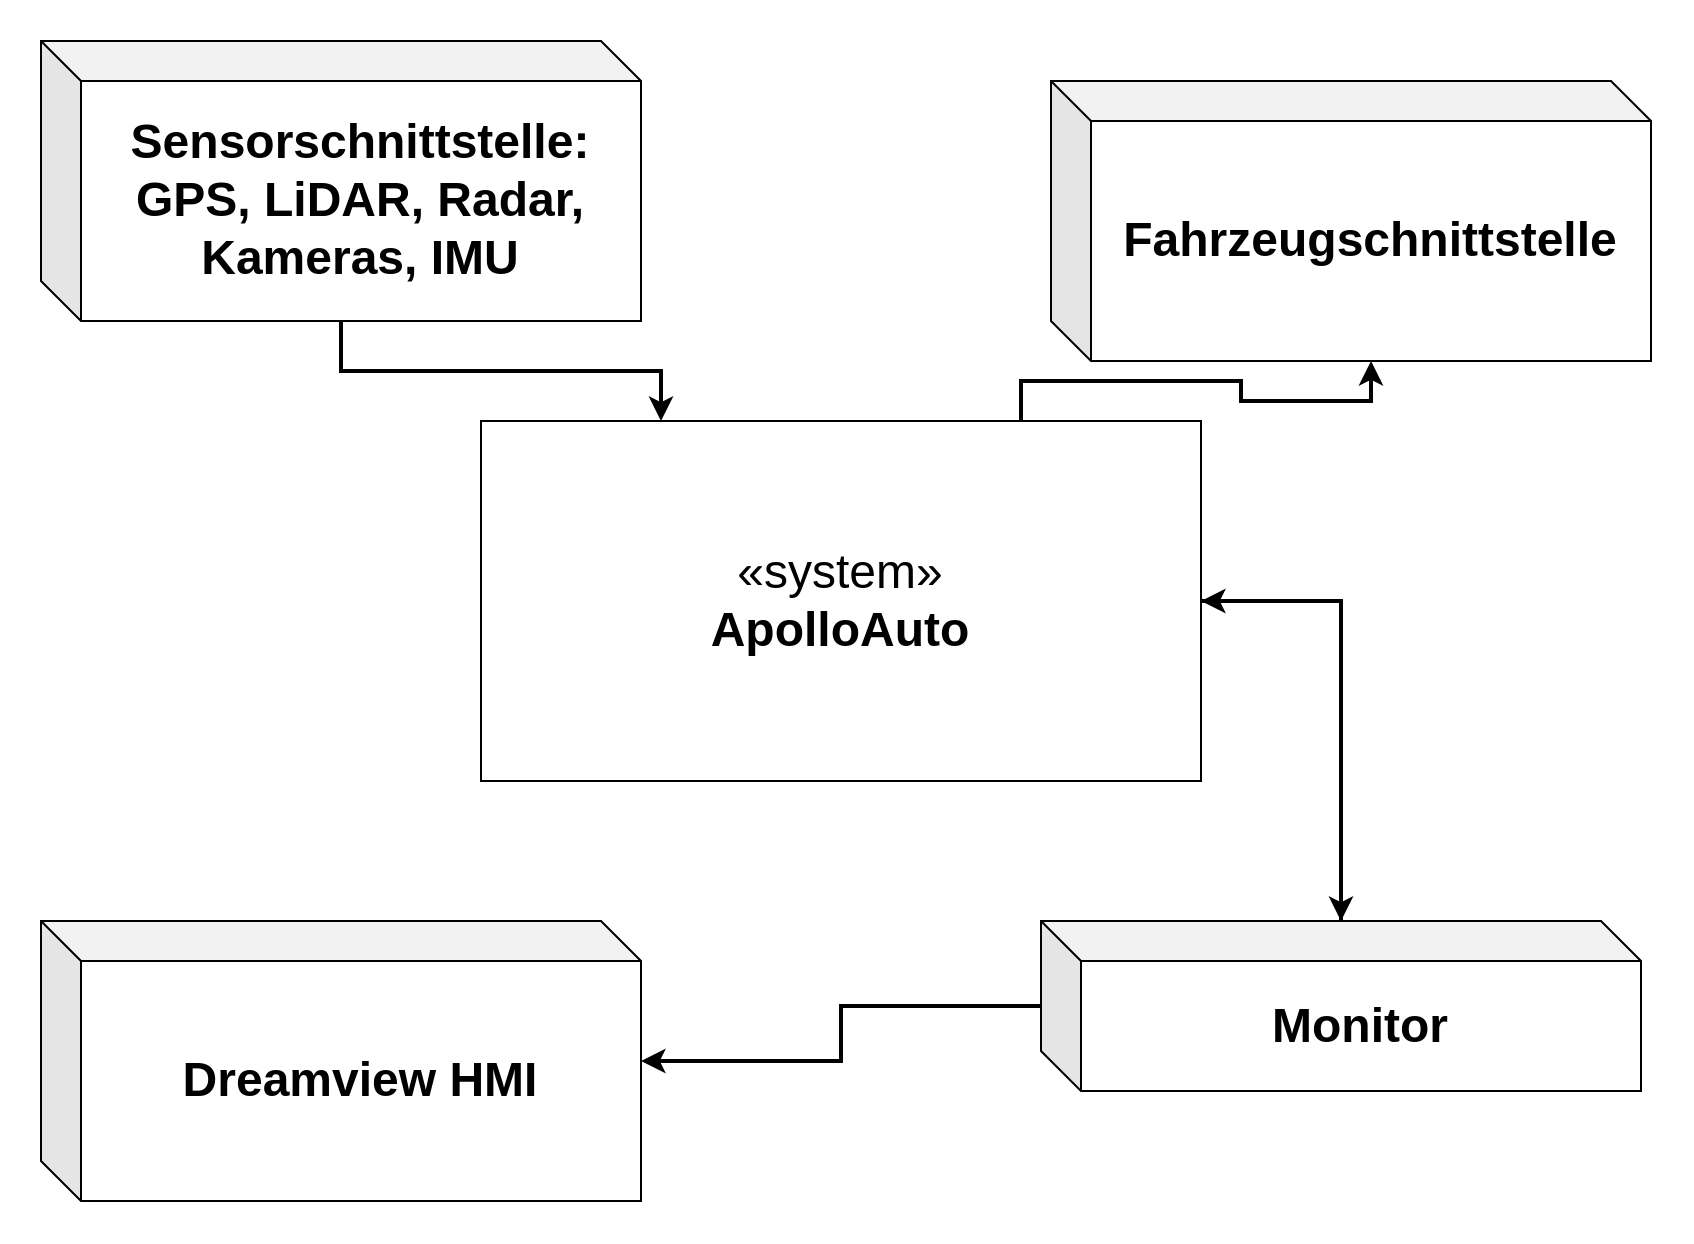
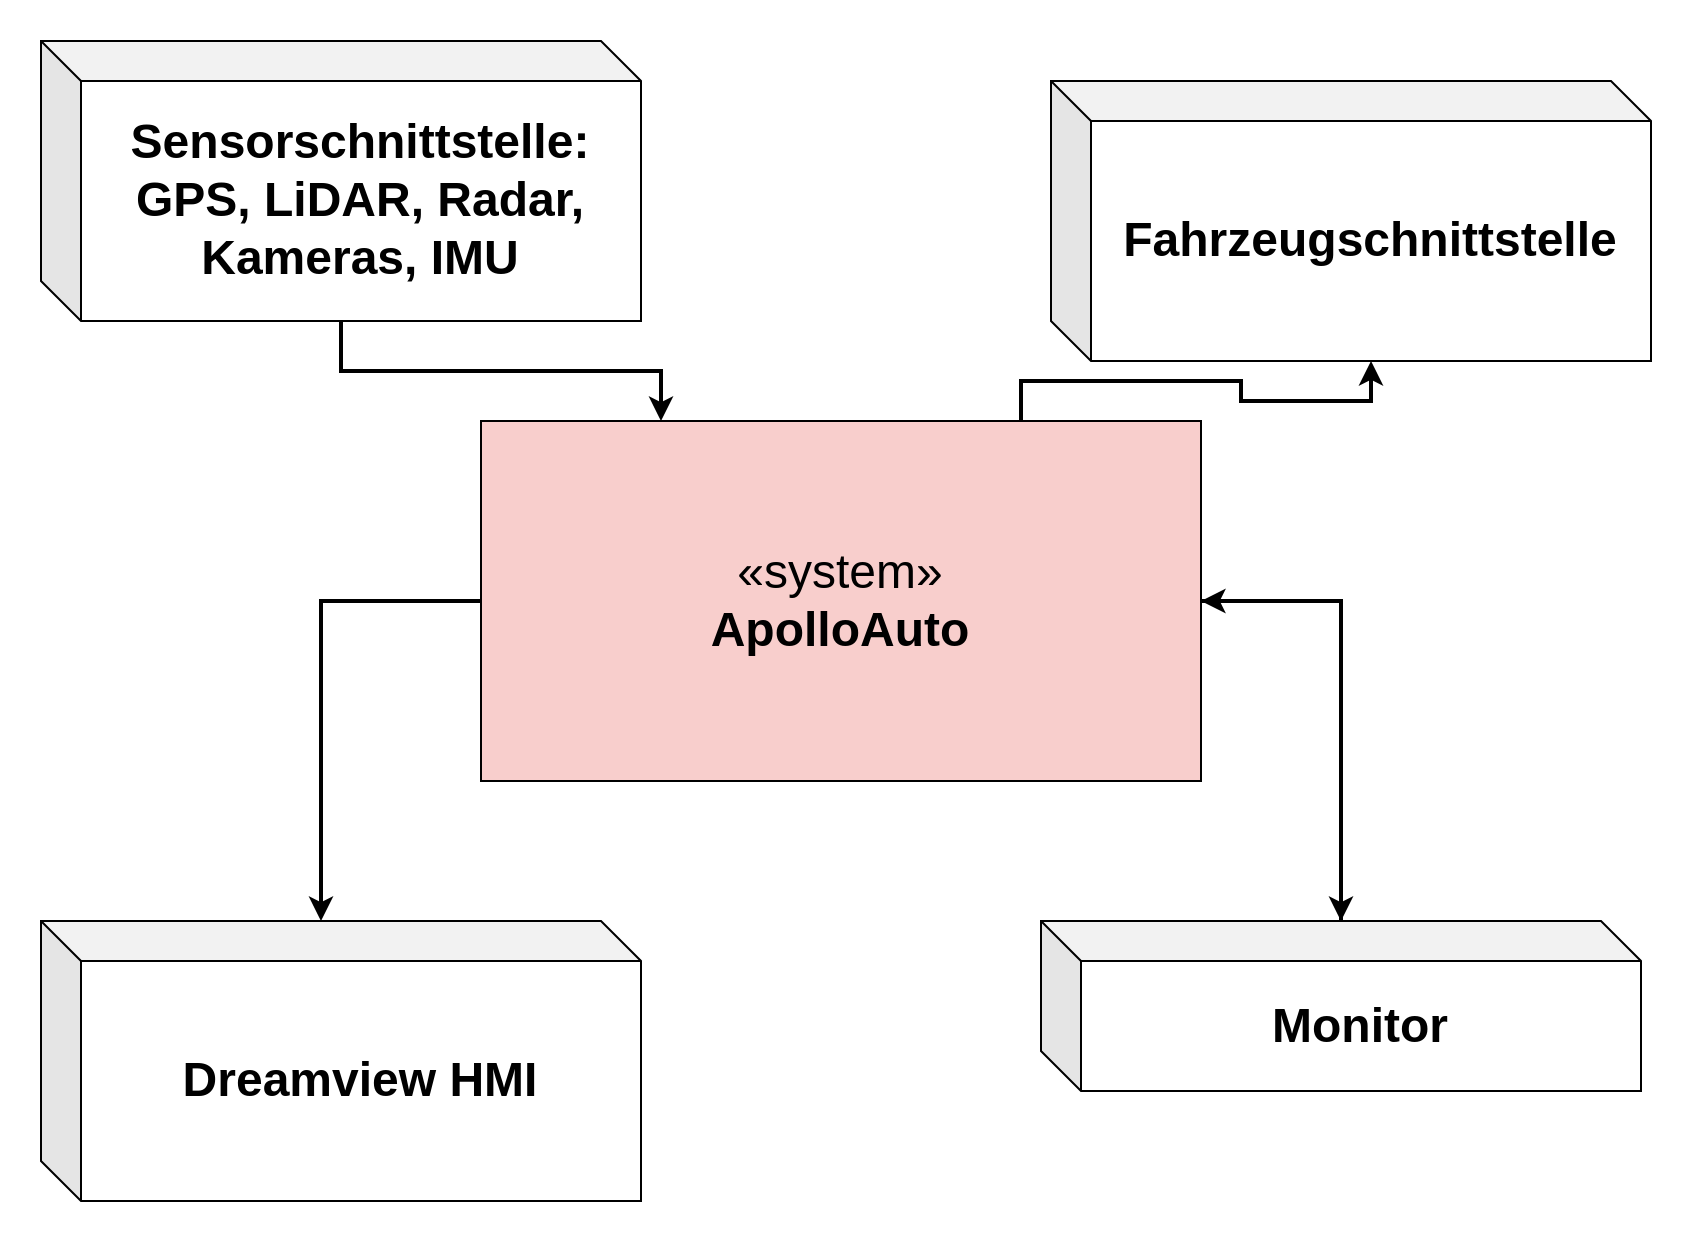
node "«system» ApolloAuto": fillcolor #ffffff -> #f8cecc
edge "«system» ApolloAuto" -> "Dreamview HMI": added
edge "Monitor" -> "Dreamview HMI": removed
